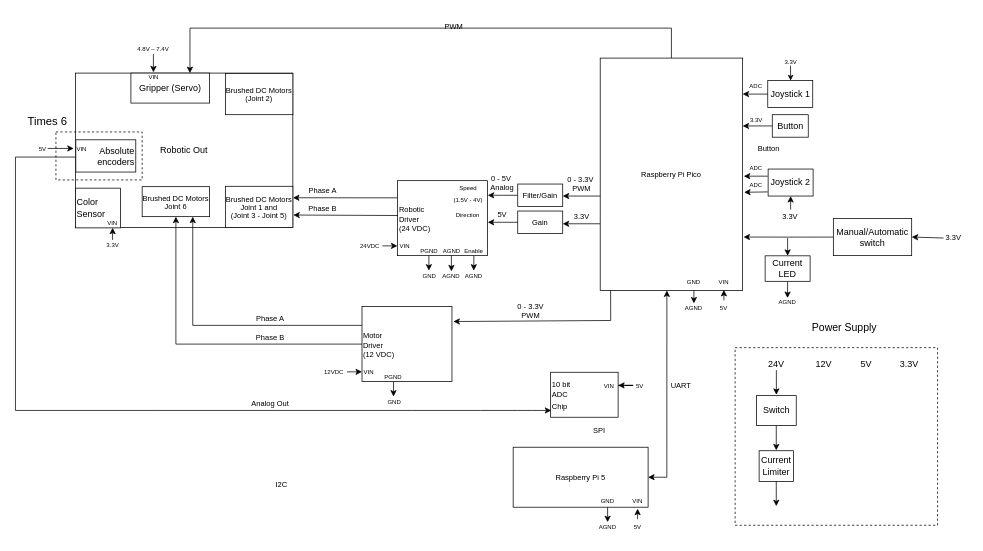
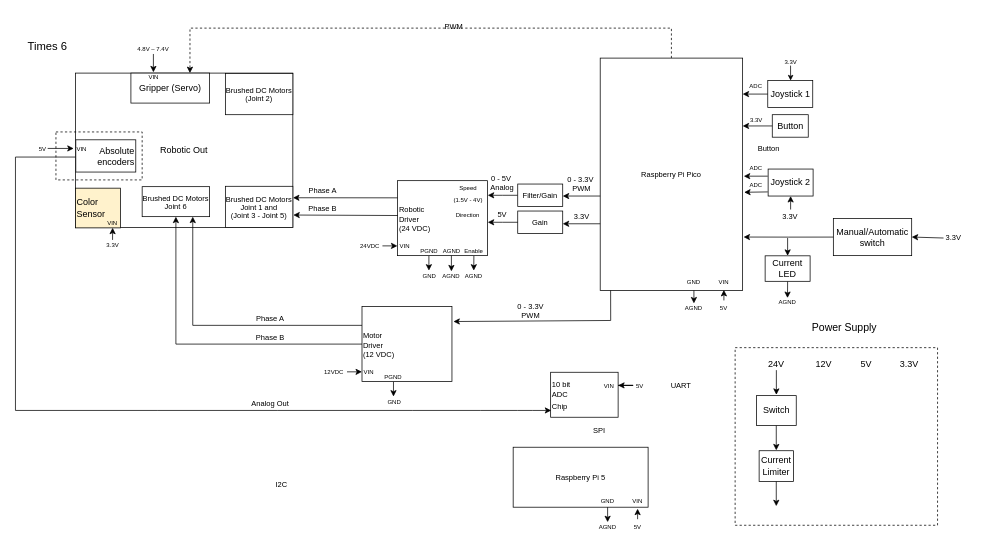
edge "Raspberry Pi Pico" -> "Gripper (Servo)": style solid -> dashed
node "Times 6": moved (48, 121) -> (48, 46)
node "Color Sensor": fillcolor #ffffff -> #fff2cc
edge "Raspberry Pi Pico" -- "Raspberry Pi 5": removed
